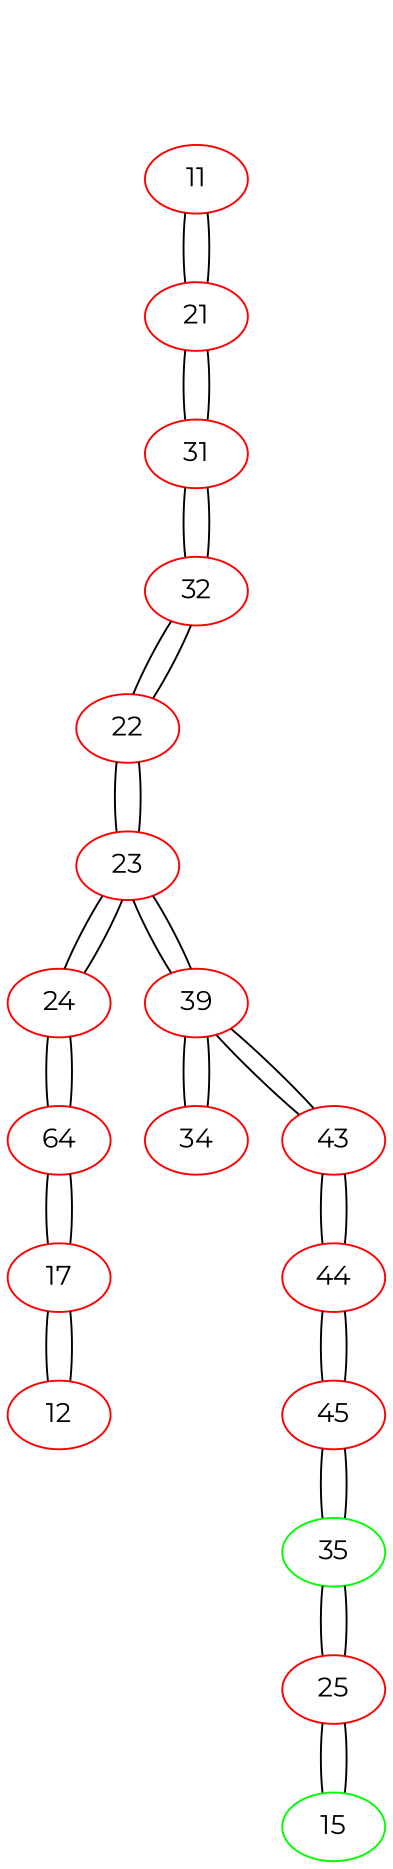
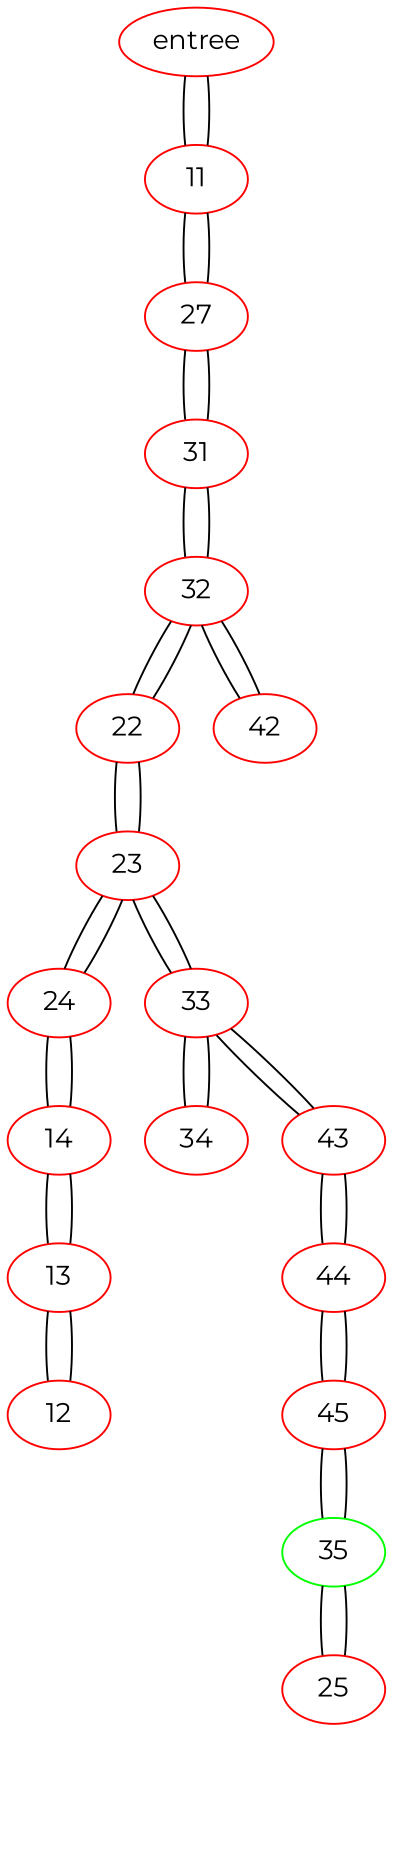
node "entree": added
node "21": label "21" -> "27"
node "42": added
node "39": label "39" -> "33"
node "64": label "64" -> "14"
node "17": label "17" -> "13"
node "15": removed
